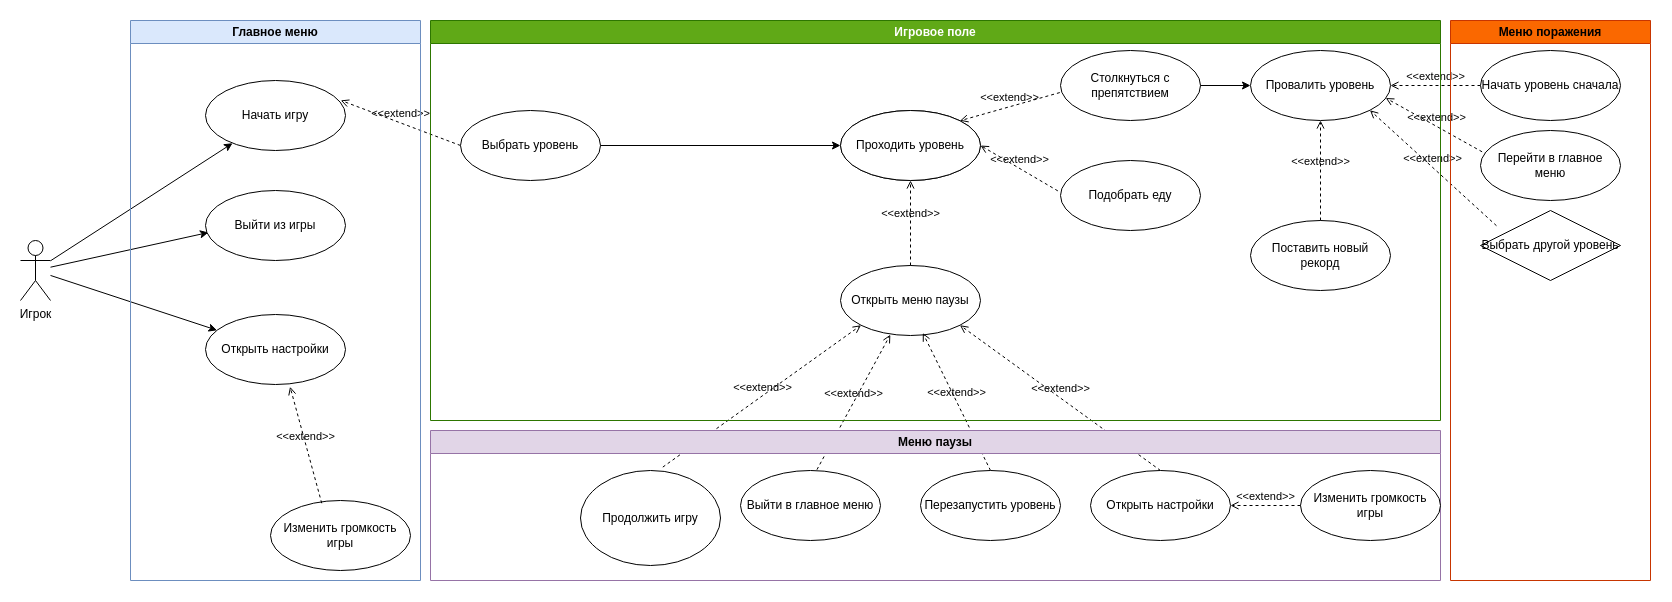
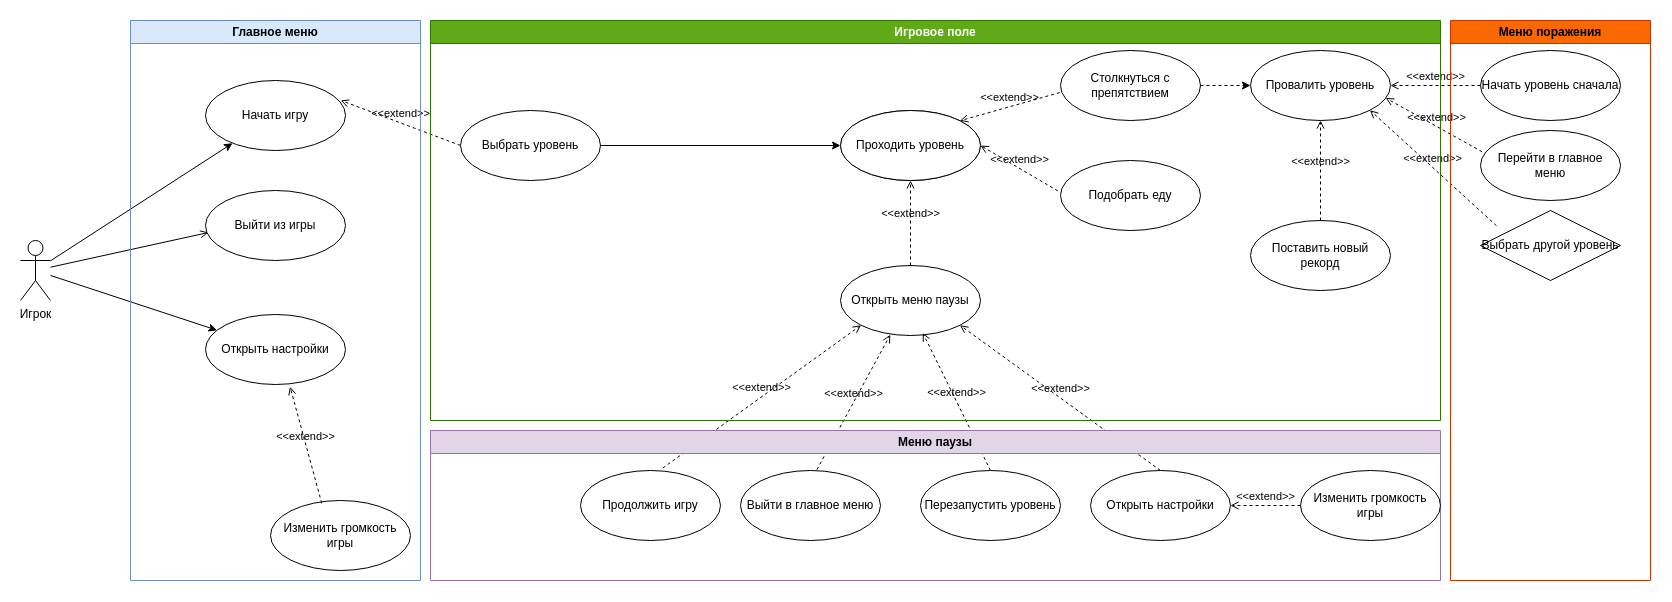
edge "Столкнуться с препятствием" -> "Провалить уровень": style solid -> dashed
edge "Игрок" -> "Выйти из игры": arrowhead classic -> open
node "Продолжить игру": size 140x95 -> 140x70
